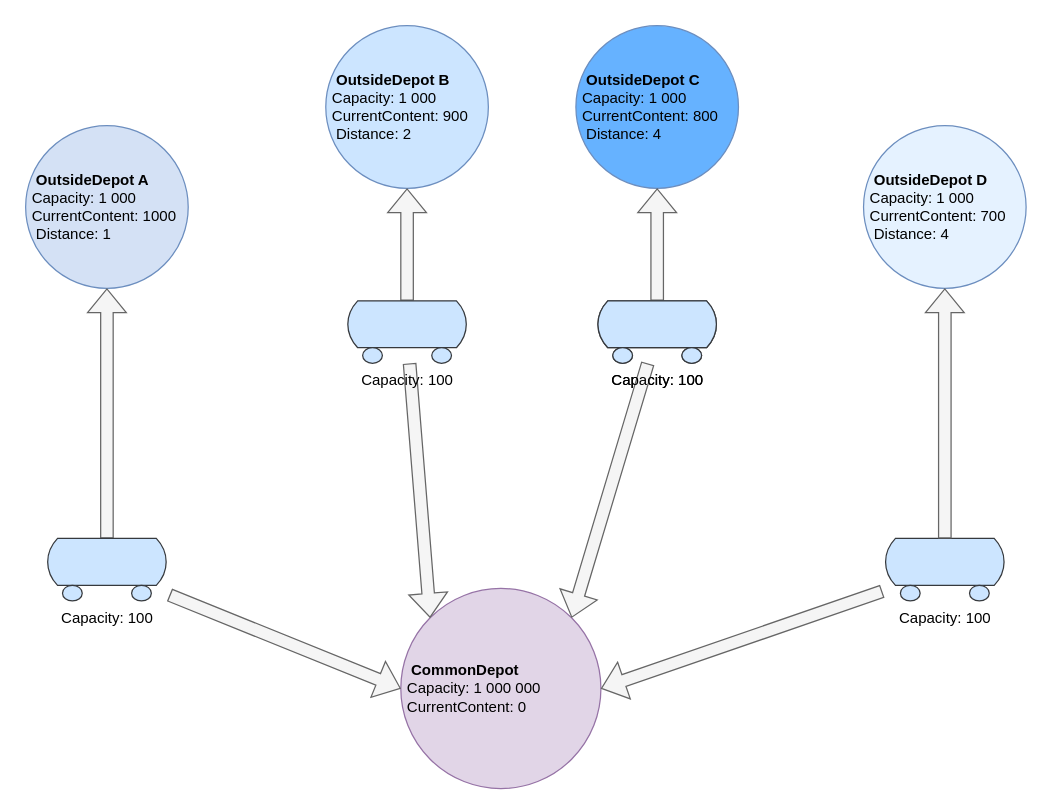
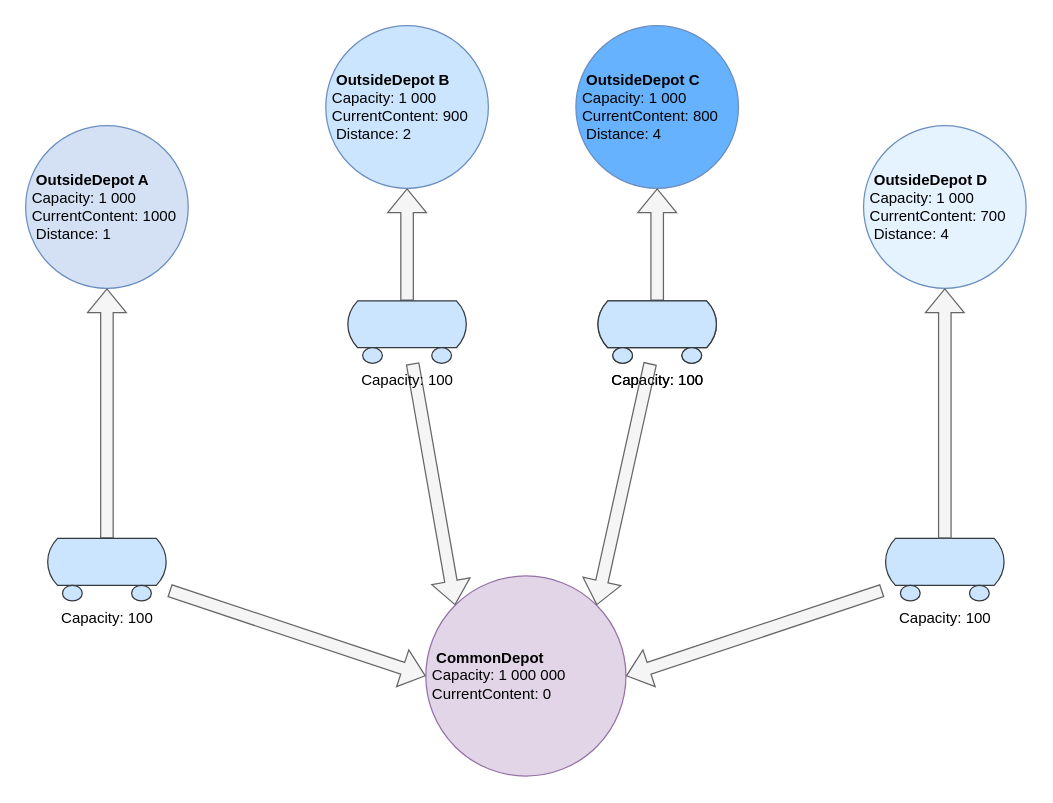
node "CommonDepot Capacity: 1 000 000 CurrentContent: 0": moved (501, 688) -> (526, 676)
